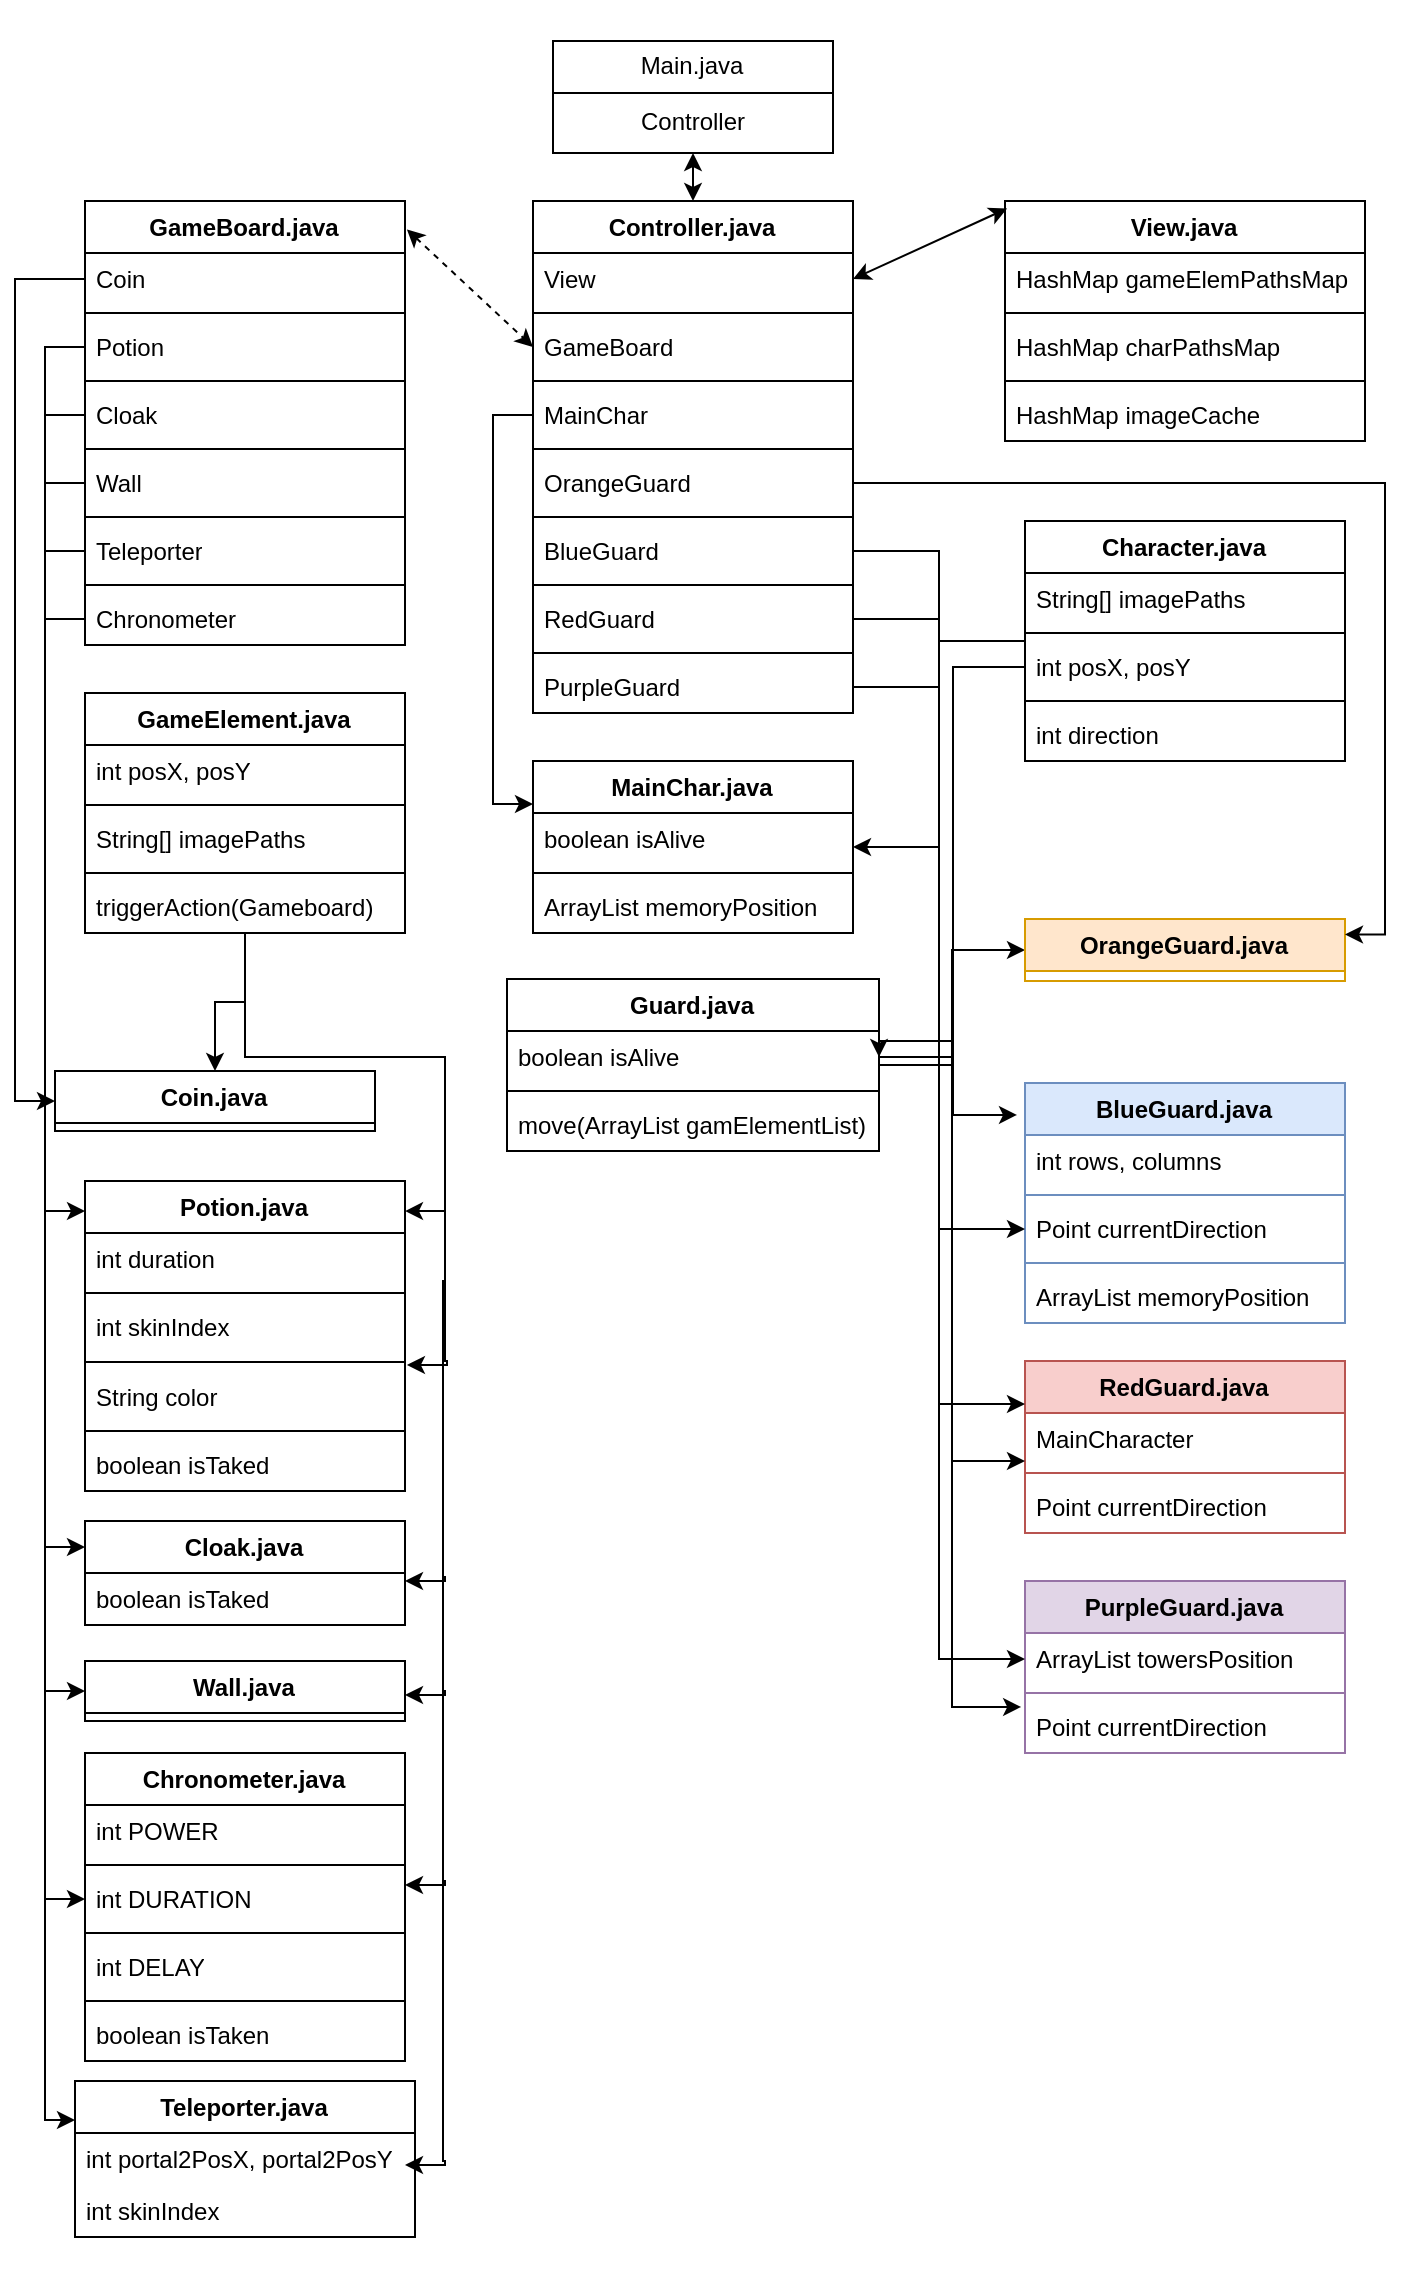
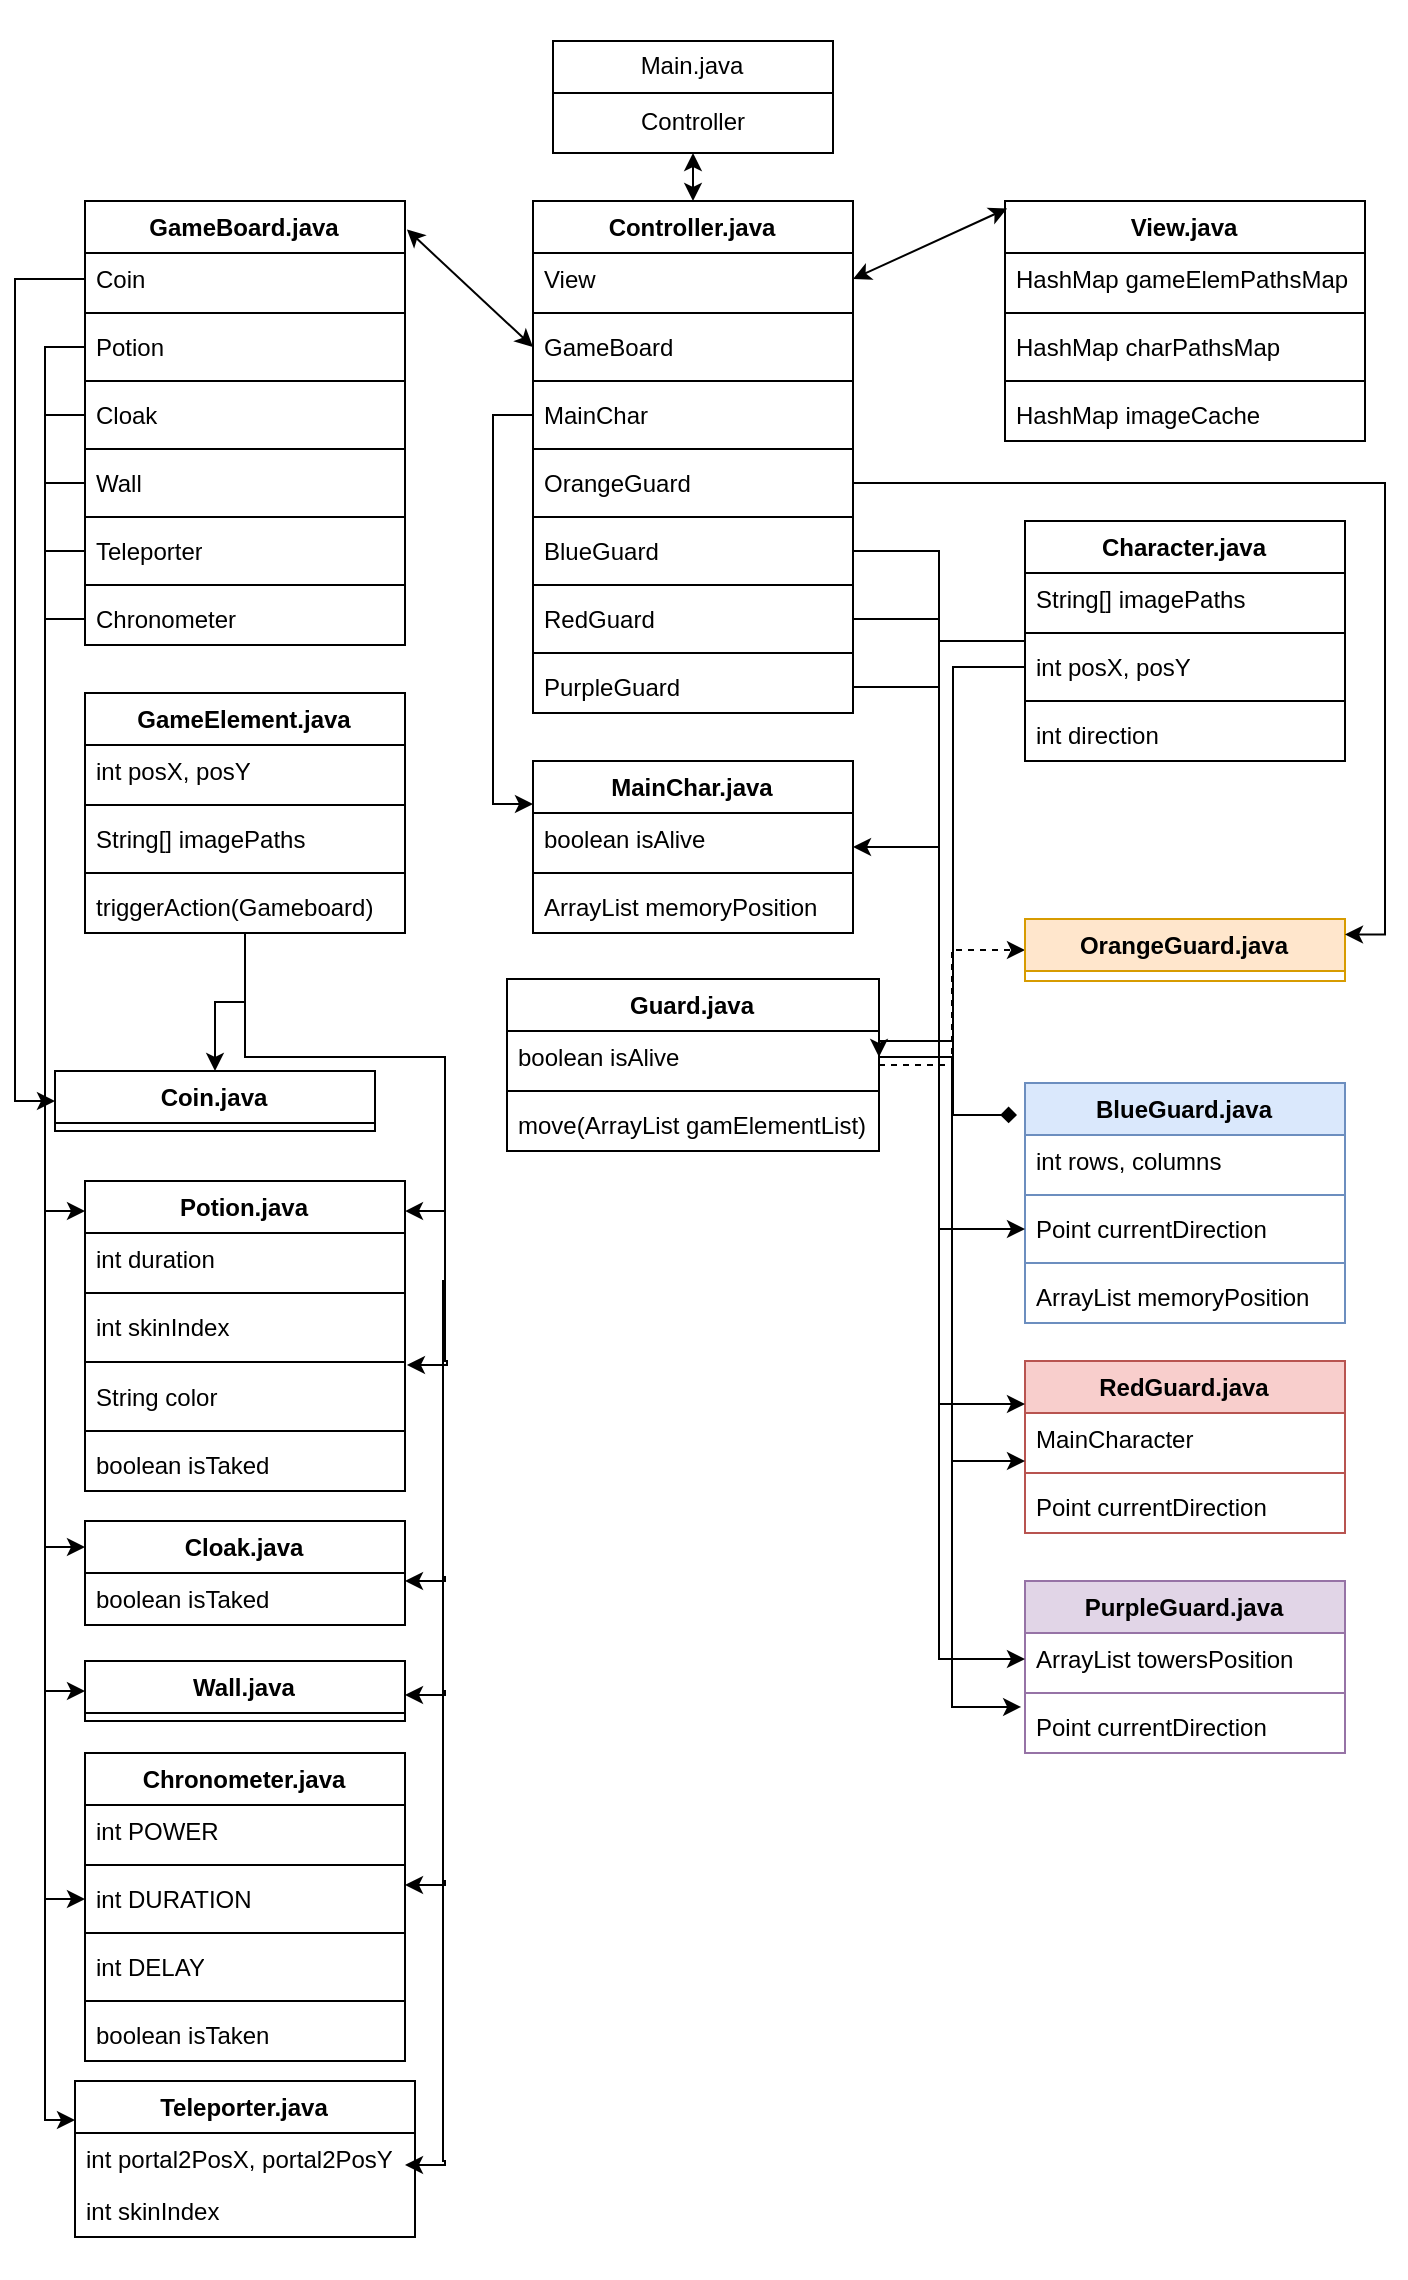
edge "GameBoard" -- "GameBoard.java": style dashed -> solid
edge "Guard.java" -> "OrangeGuard.java": style solid -> dashed
edge "Guard.java" -> "BlueGuard.java": arrowhead classic -> diamond
